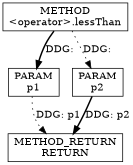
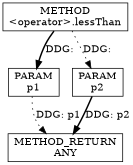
node "METHOD_RETURN": text "RETURN" -> "ANY"
